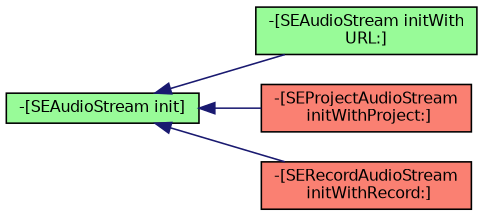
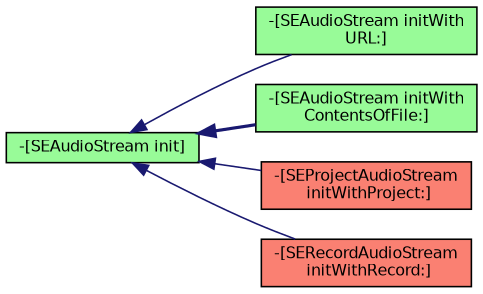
node "-[SEAudioStream initWith ContentsOfFile:]": added
